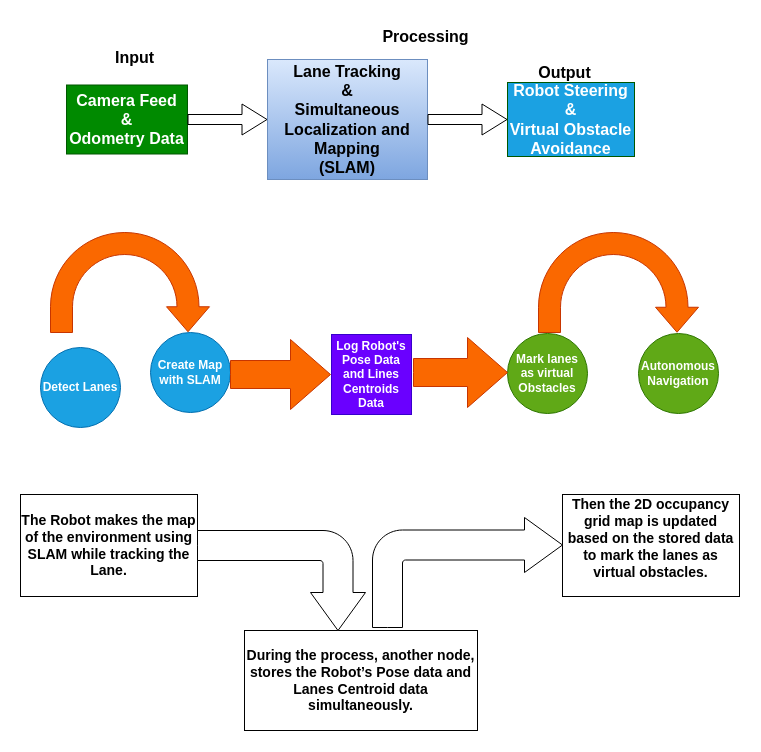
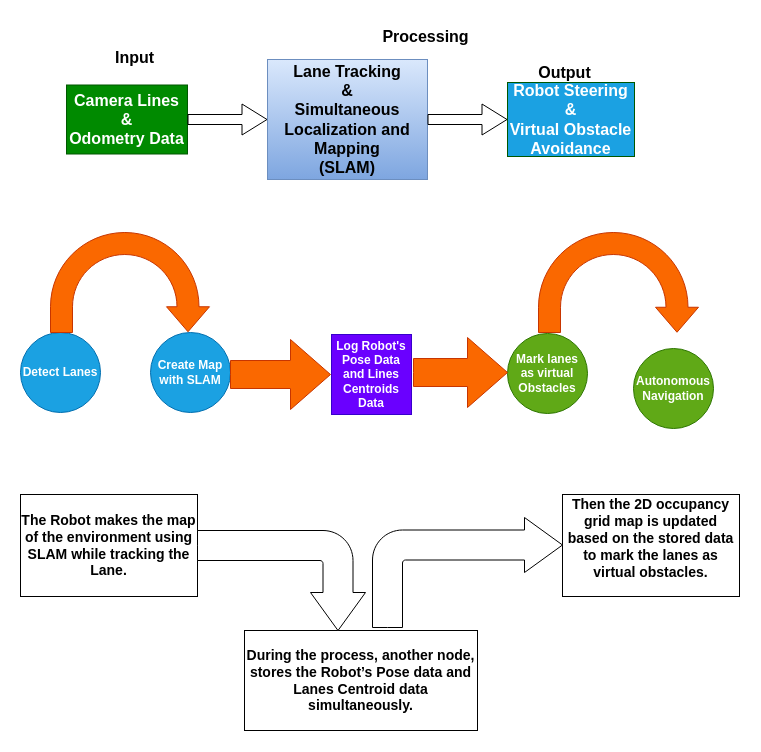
node "Camera Feed & Odometry Data": label "Camera Feed & Odometry Data" -> "Camera Lines & Odometry Data"
node "Autonomous Navigation": moved (679, 374) -> (674, 389)
node "Detect Lanes": moved (81, 388) -> (61, 373)
